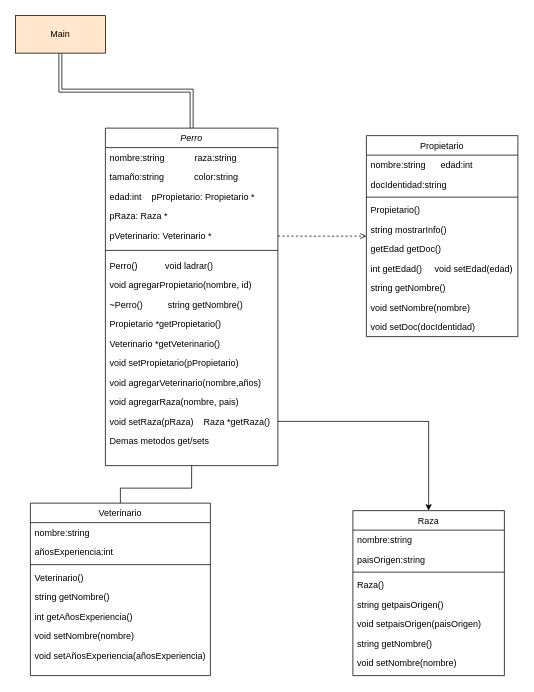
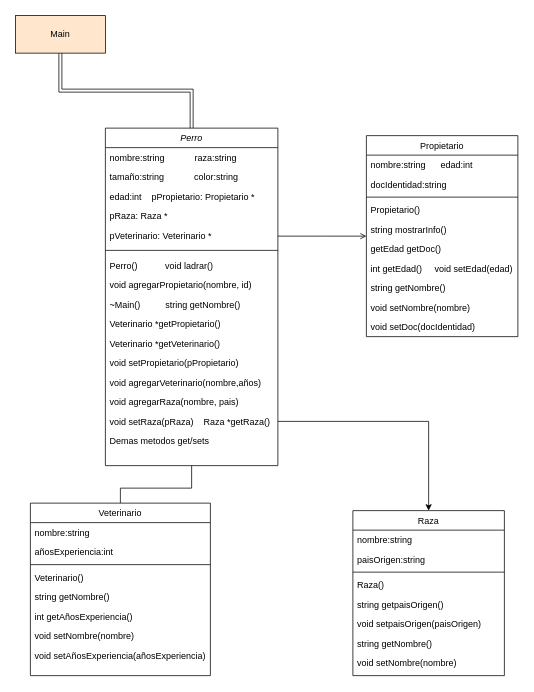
edge "Perro" -> "Propietario": style dashed -> solid
node "~Perro() string getNombre()": label "~Perro() string getNombre()" -> "~Main() string getNombre()"
node "Propietario *getPropietario()": label "Propietario *getPropietario()" -> "Veterinario *getPropietario()"
